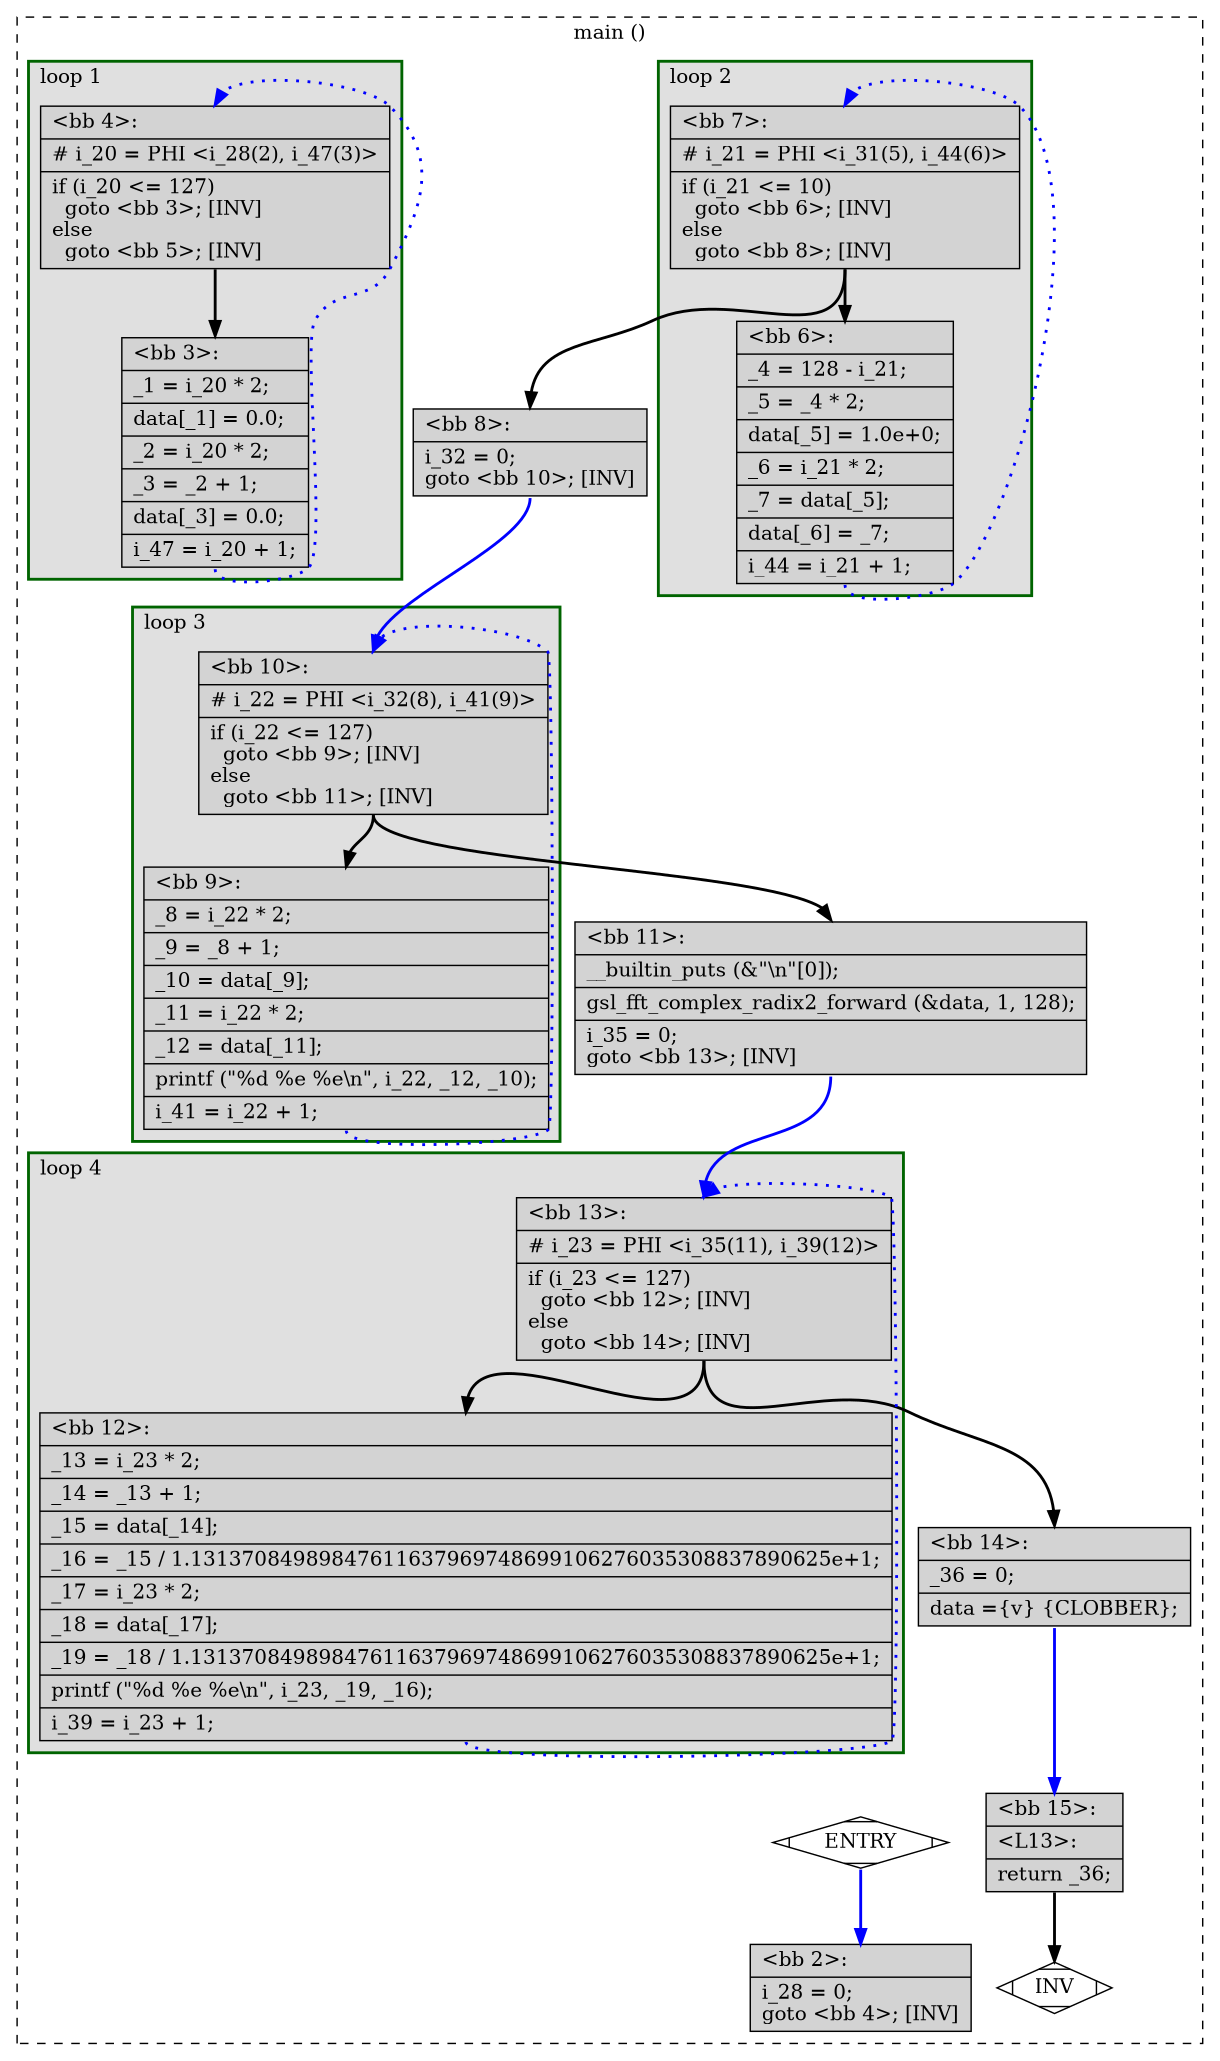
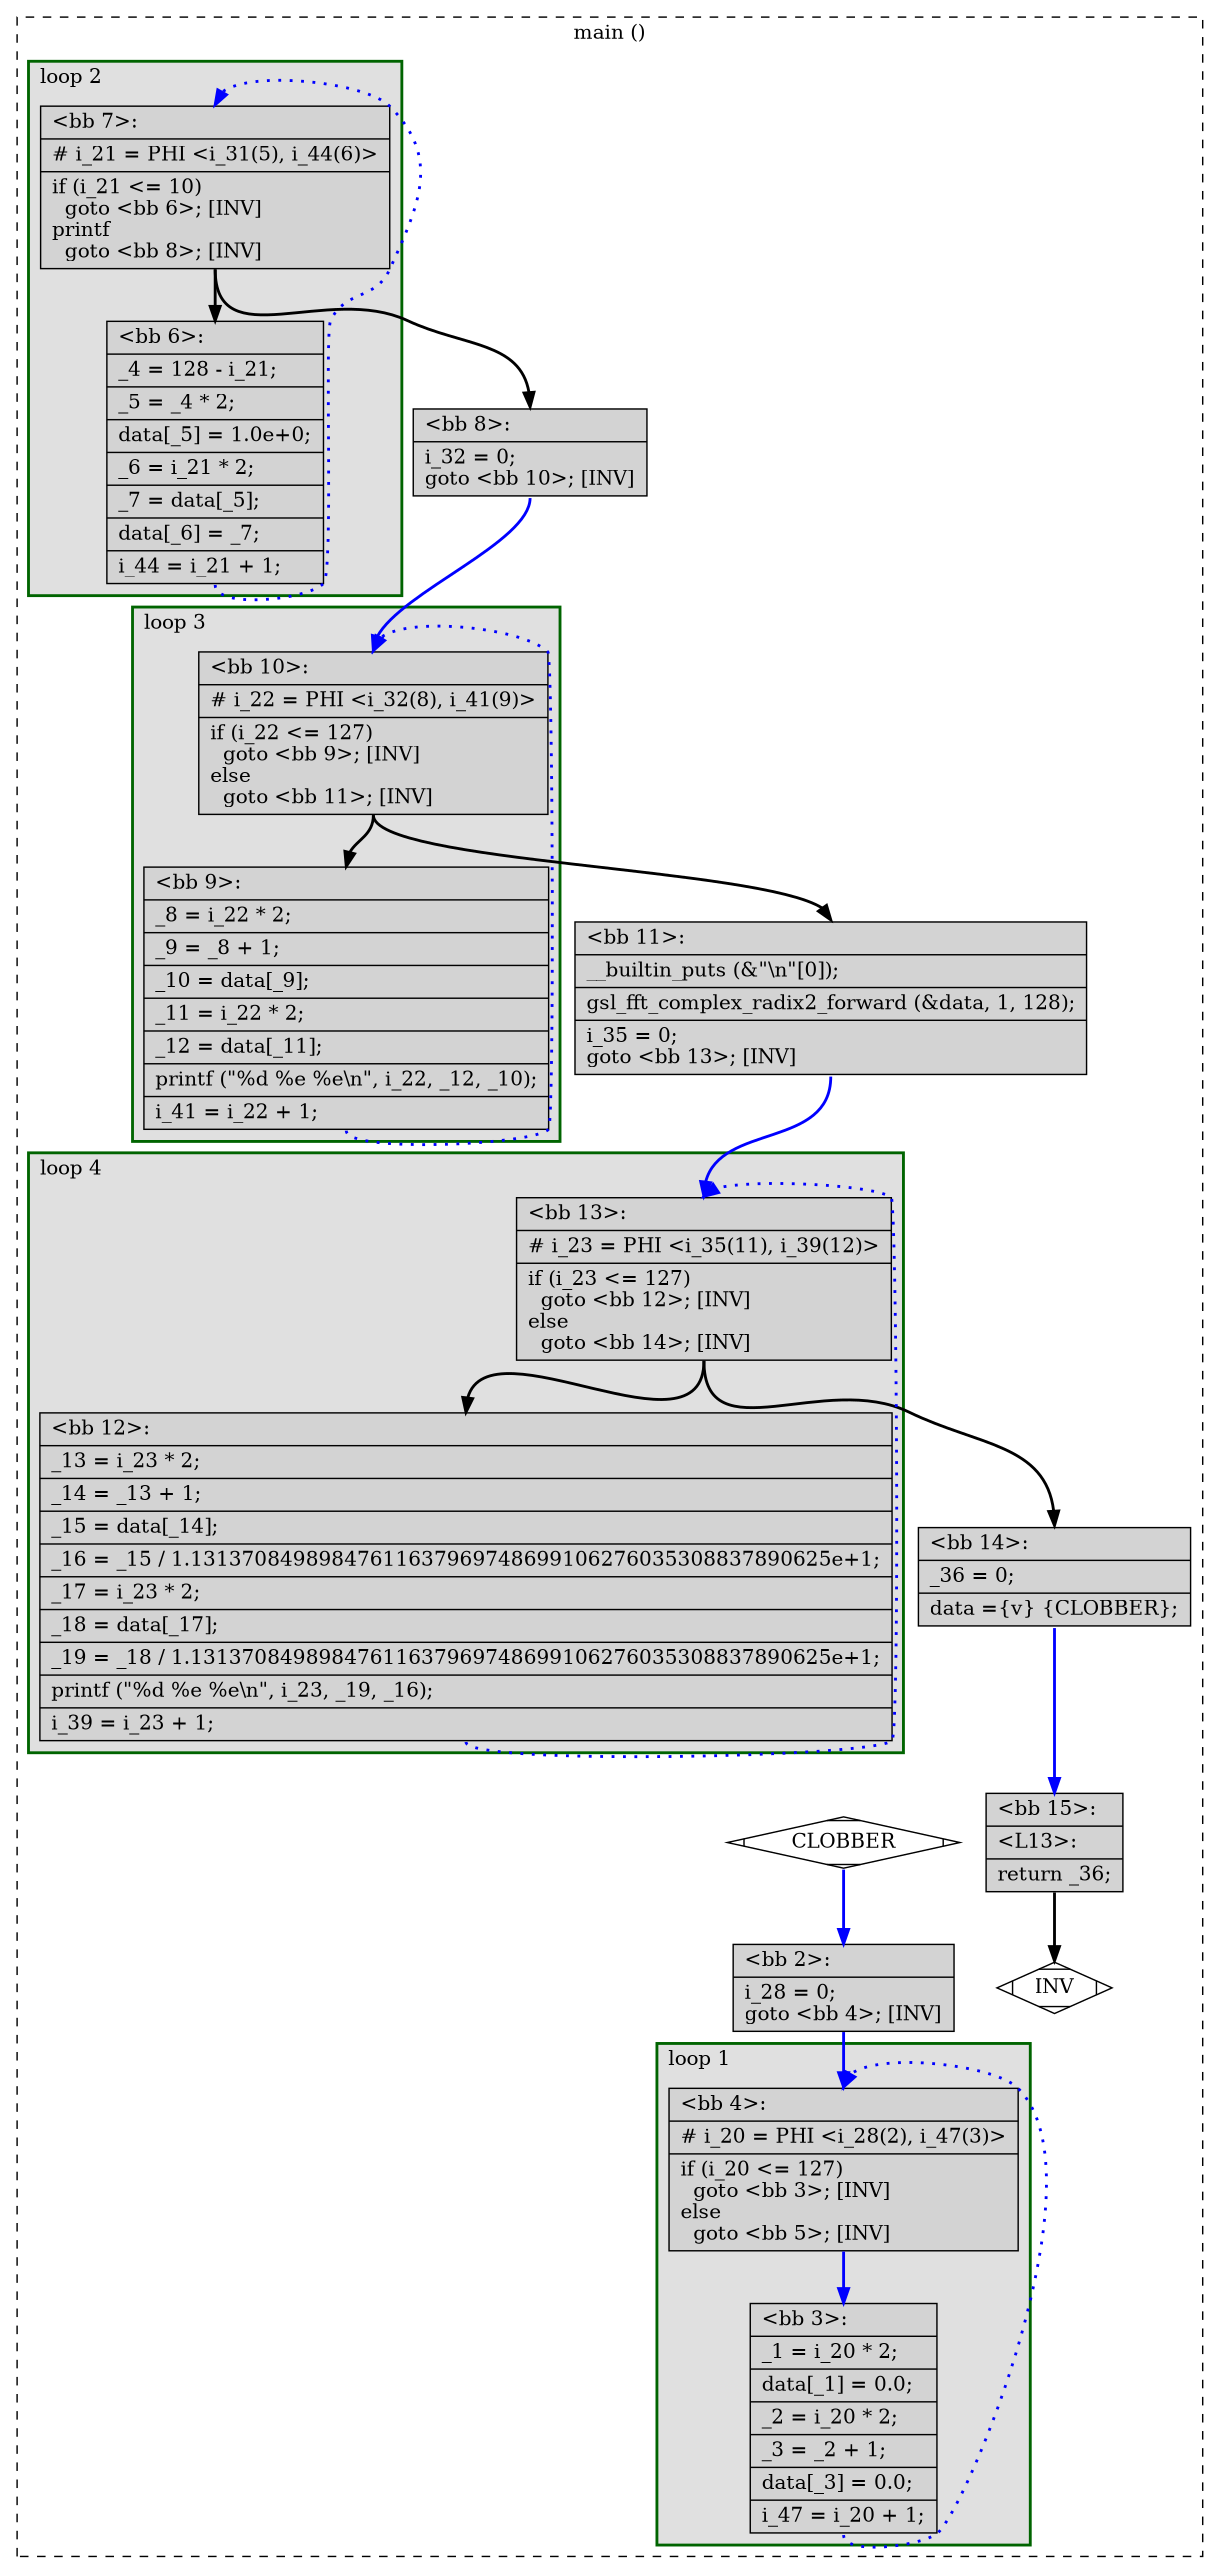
node "<bb 7>:": text "else" -> "printf"
edge "<bb 4>:" -> "<bb 3>:": color black -> blue
node "ENTRY": label "ENTRY" -> "CLOBBER"
edge "<bb 2>:" -> "<bb 4>:": added
